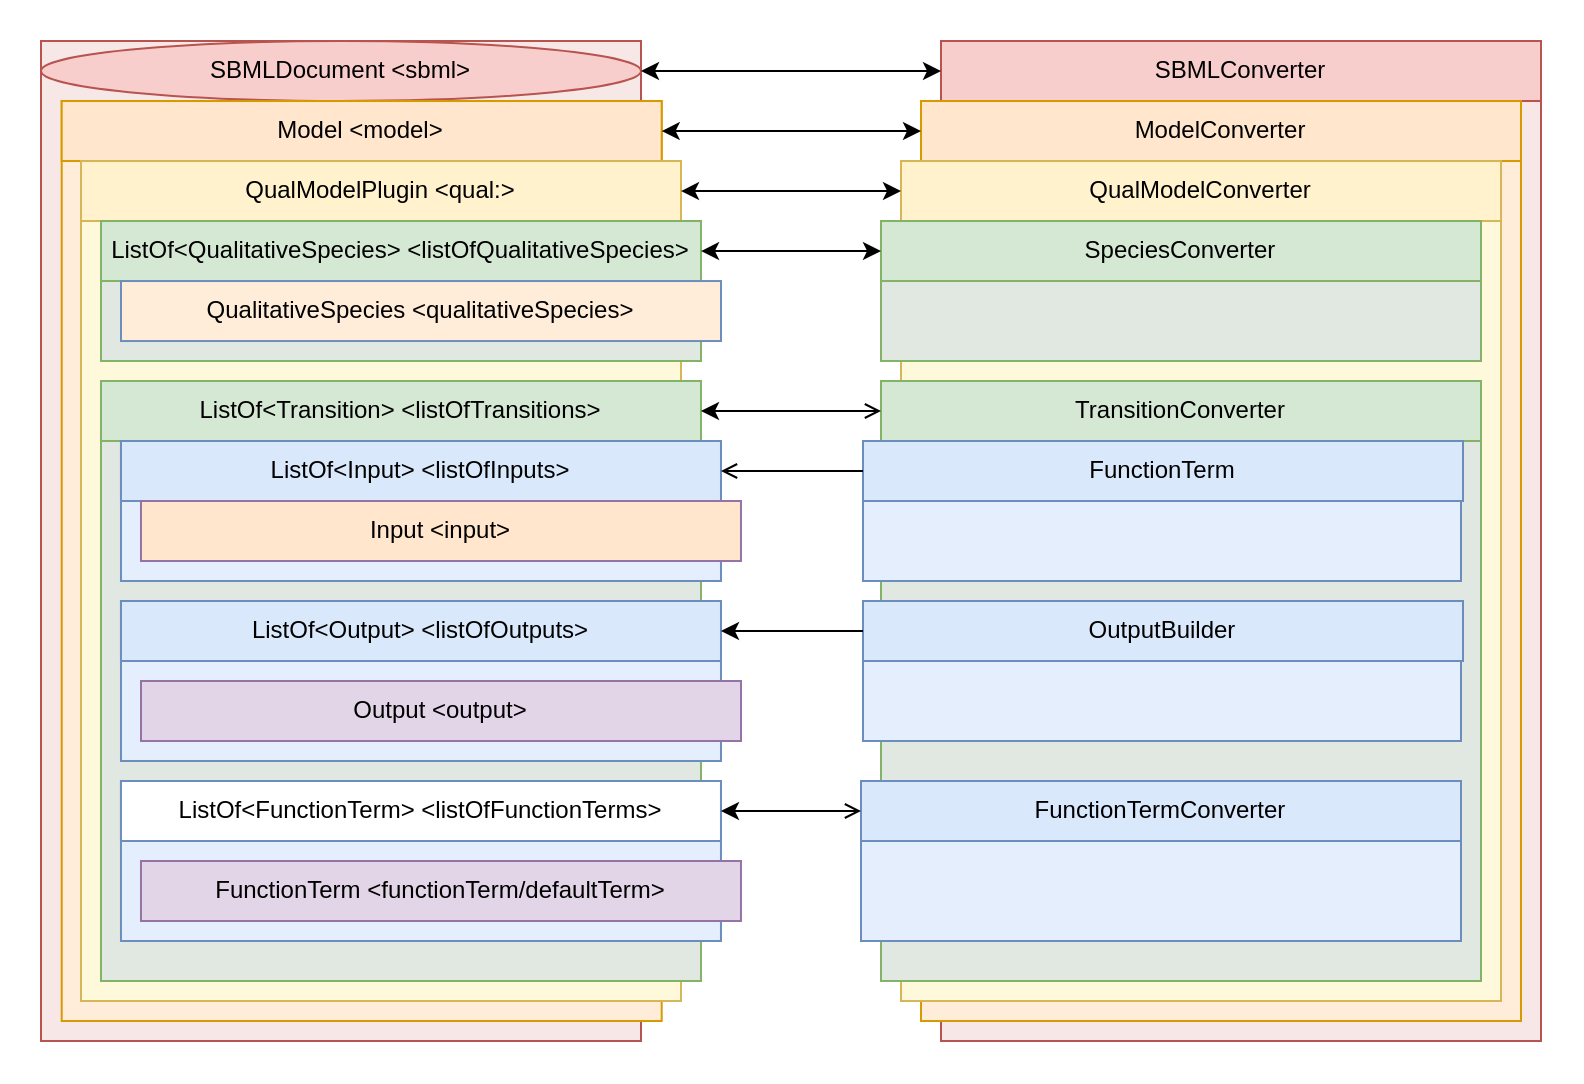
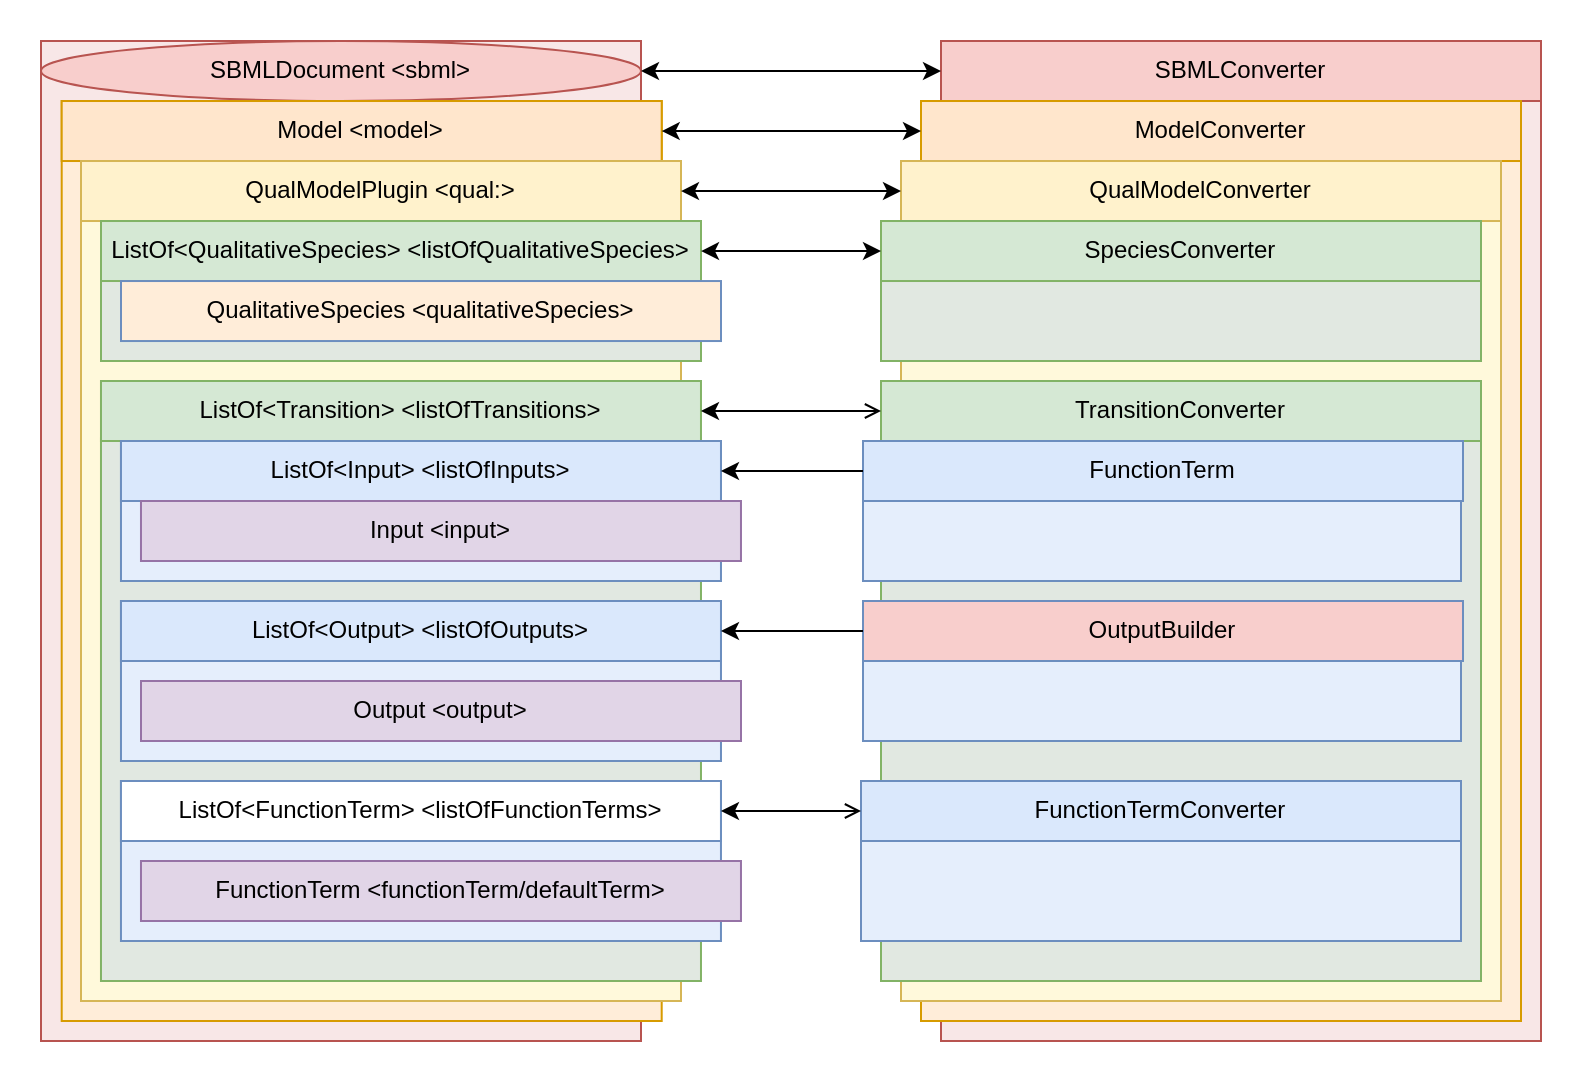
edge "FunctionTerm" -> "ListOf<Input> <listOfInputs>": arrowhead open -> classic
node "Input <input>": fillcolor #ffe6cc -> #e1d5e7
node "OutputBuilder": fillcolor #dae8fc -> #f8cecc
